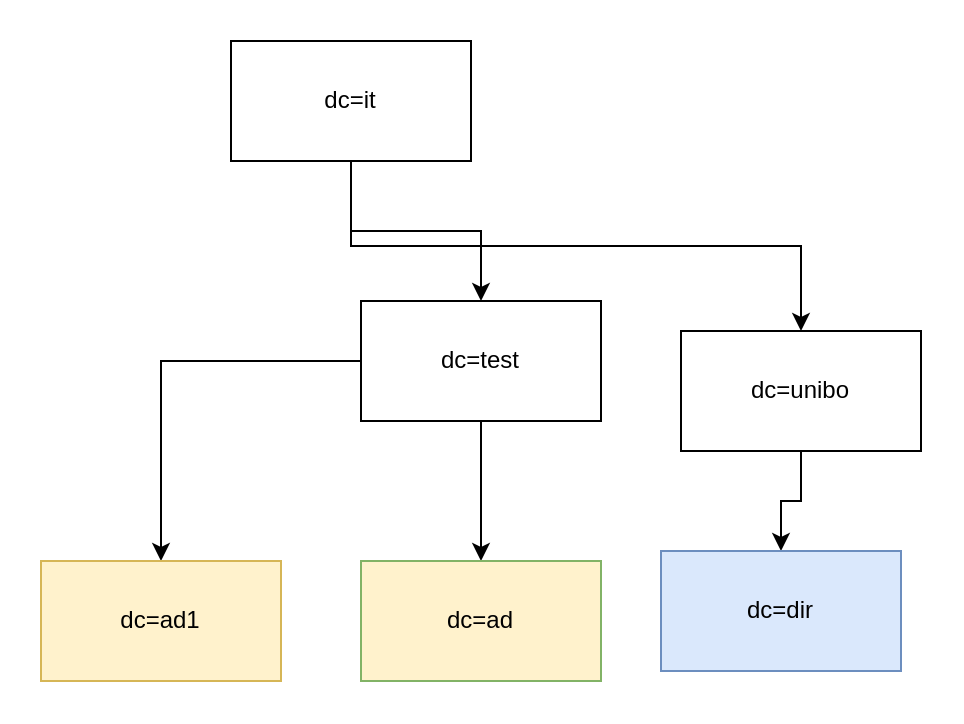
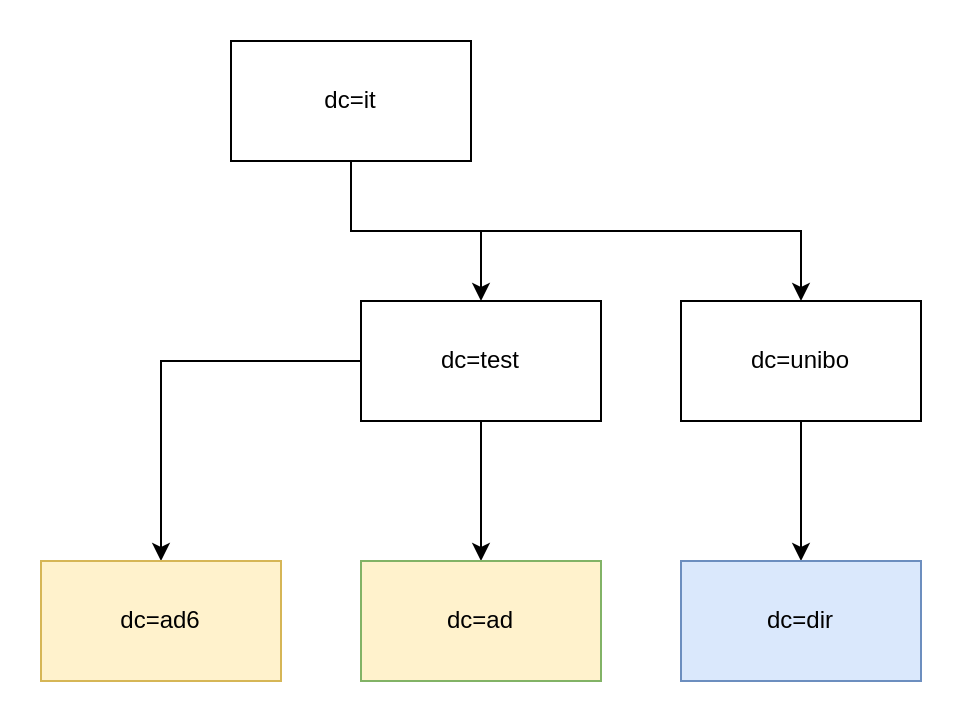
node "dc=unibo": moved (801, 391) -> (801, 361)
node "dc=dir": moved (781, 611) -> (801, 621)
node "dc=ad1": label "dc=ad1" -> "dc=ad6"
